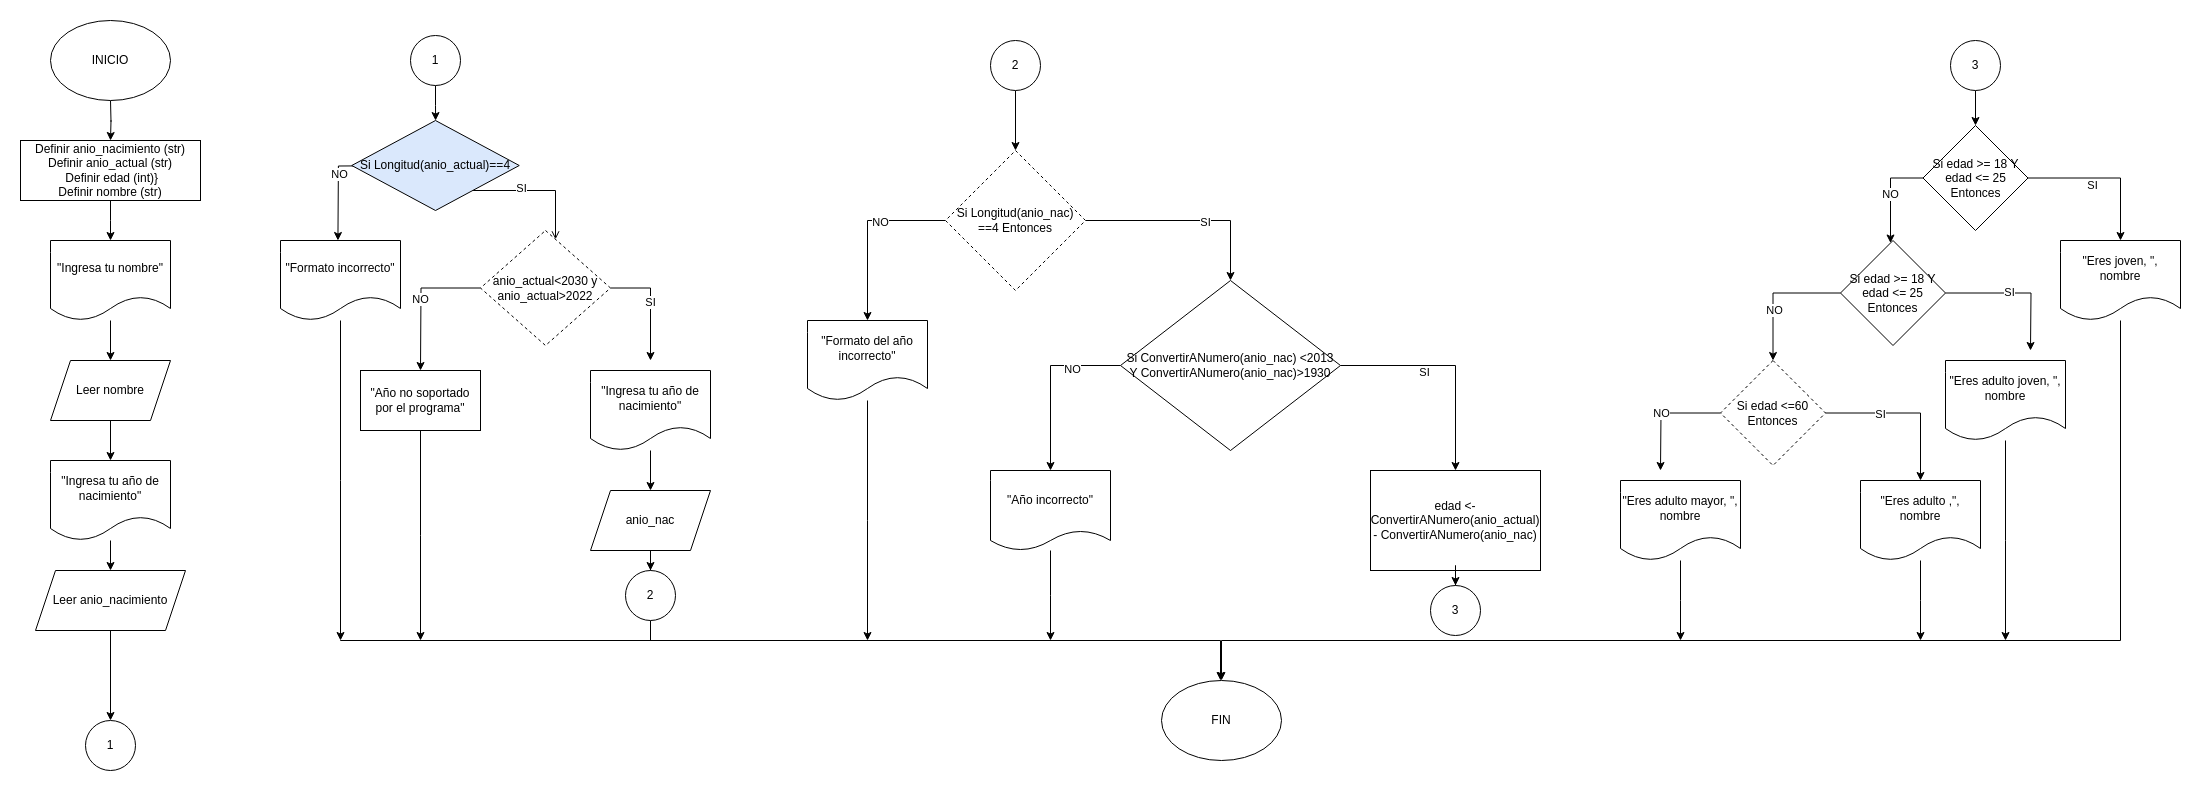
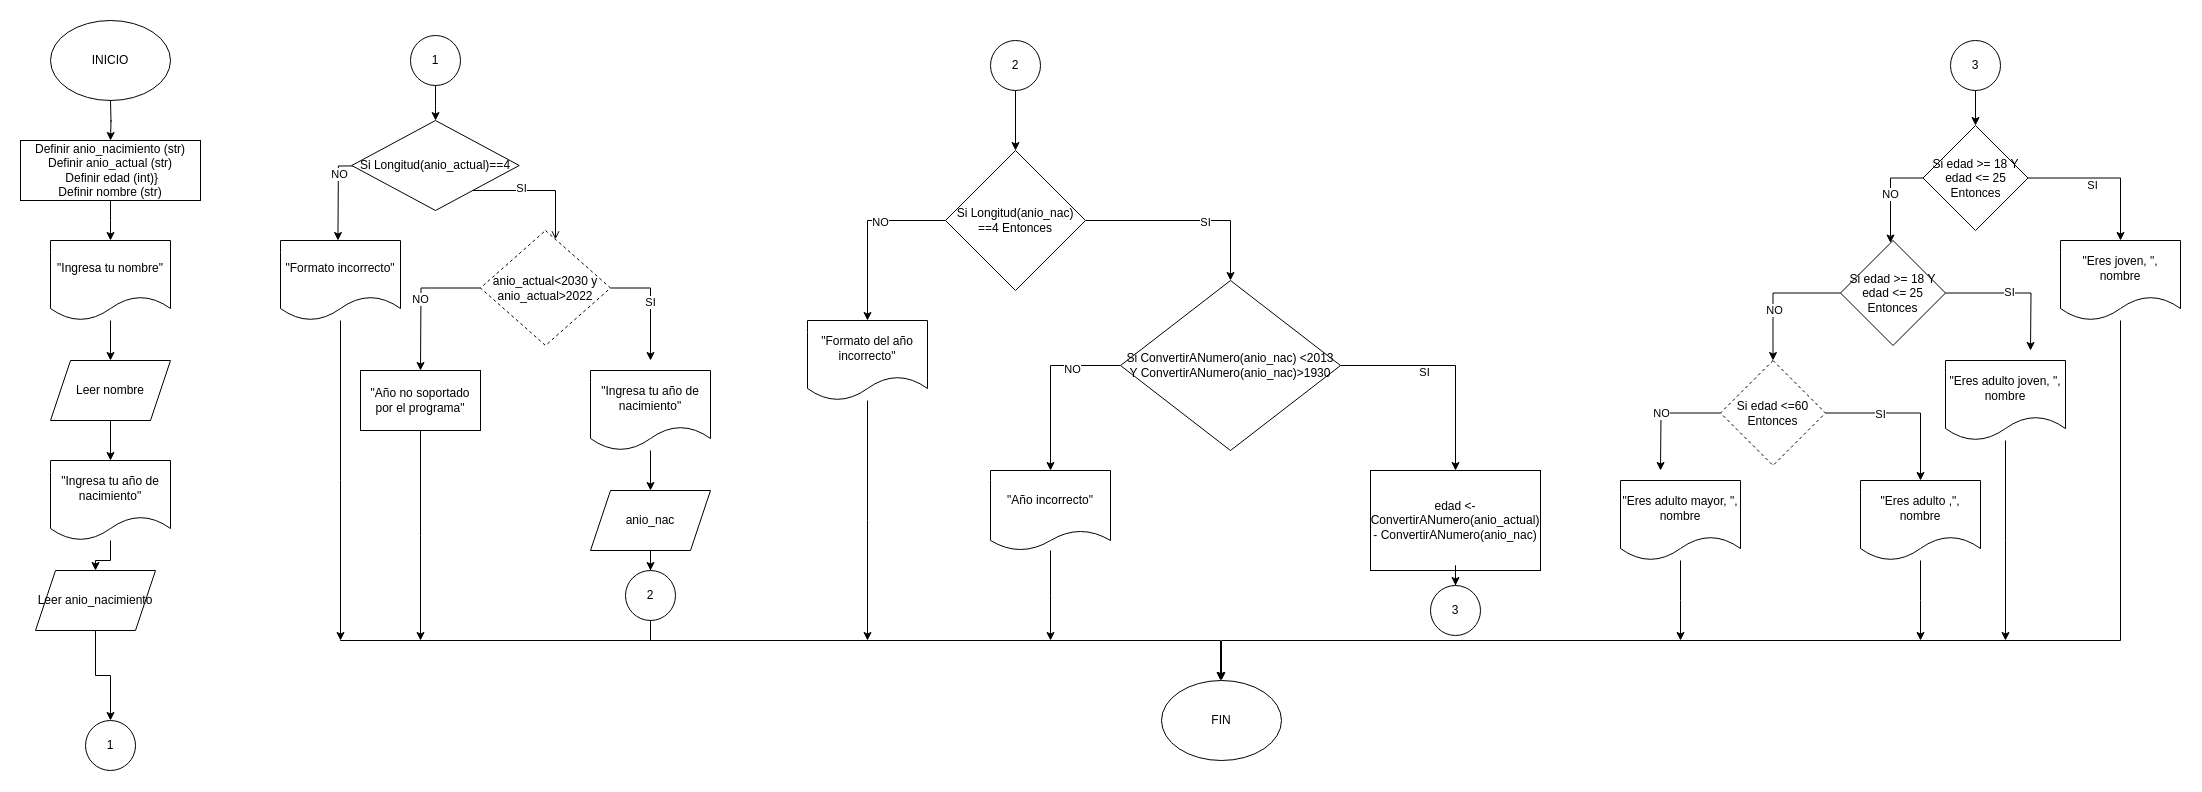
node "Si Longitud(anio_actual)==4": fillcolor #dae8fc -> #ffffff
node "Si Longitud(anio_nac) ==4 Entonces": style dashed -> solid
node "Leer anio_nacimiento": size 150x60 -> 120x60
